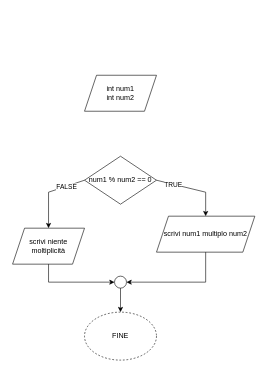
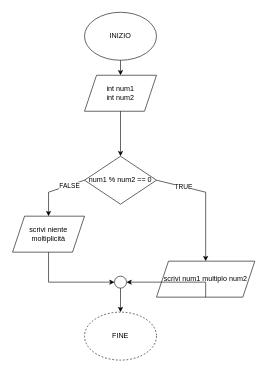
node "INIZIO": added
edge "INIZIO" -> "int num1 int num2": added
edge "int num1 int num2" -> "num1 % num2 == 0": added
node "scrivi num1 multiplo num2": moved (206, 234) -> (206, 279)
node "scrivi niente moltiplicità": moved (48, 246) -> (48, 234)
